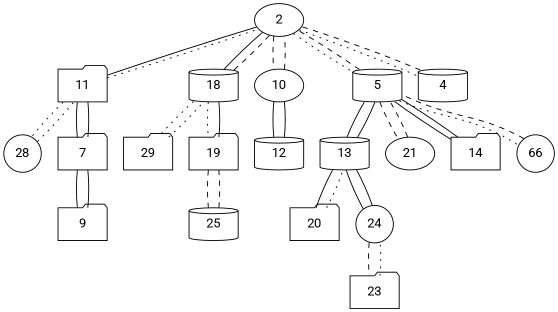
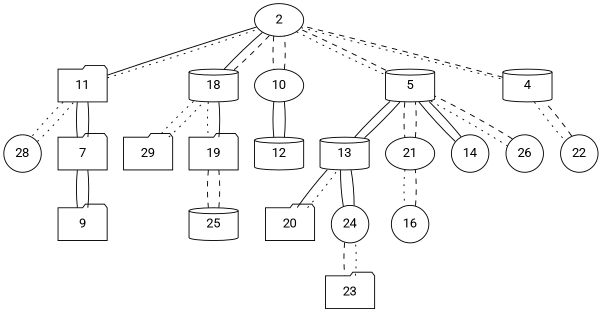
node "14": shape folder -> circle
node "66": label "66" -> "26"
node "22": added
node "16": added
